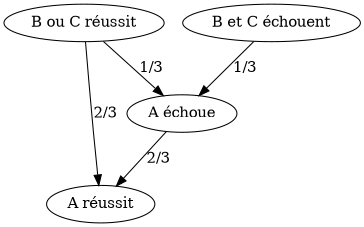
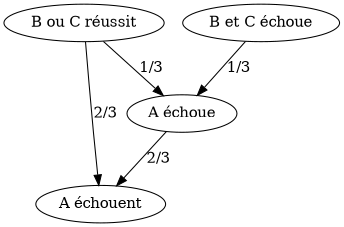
node "B et C échouent": label "B et C échouent" -> "B et C échoue"
node "A réussit": label "A réussit" -> "A échouent"
